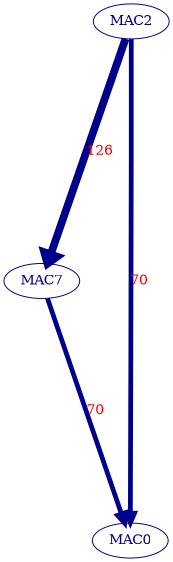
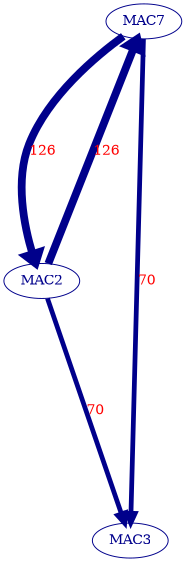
edge "MAC7" -> "MAC2": added, label "126"
node "MAC0": label "MAC0" -> "MAC3"
